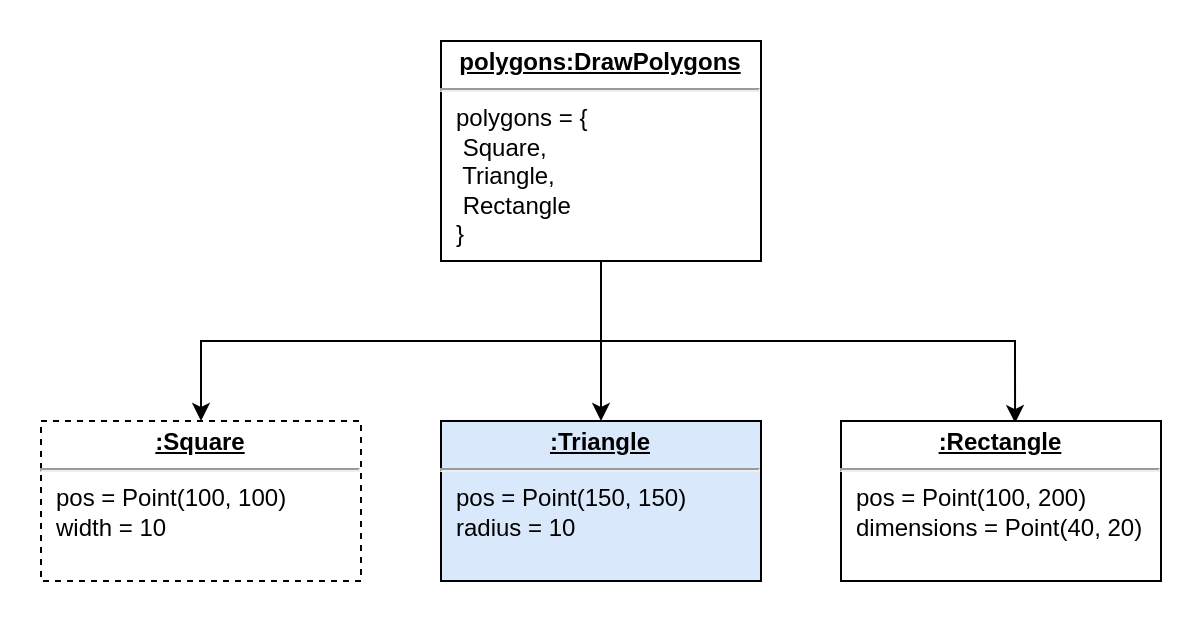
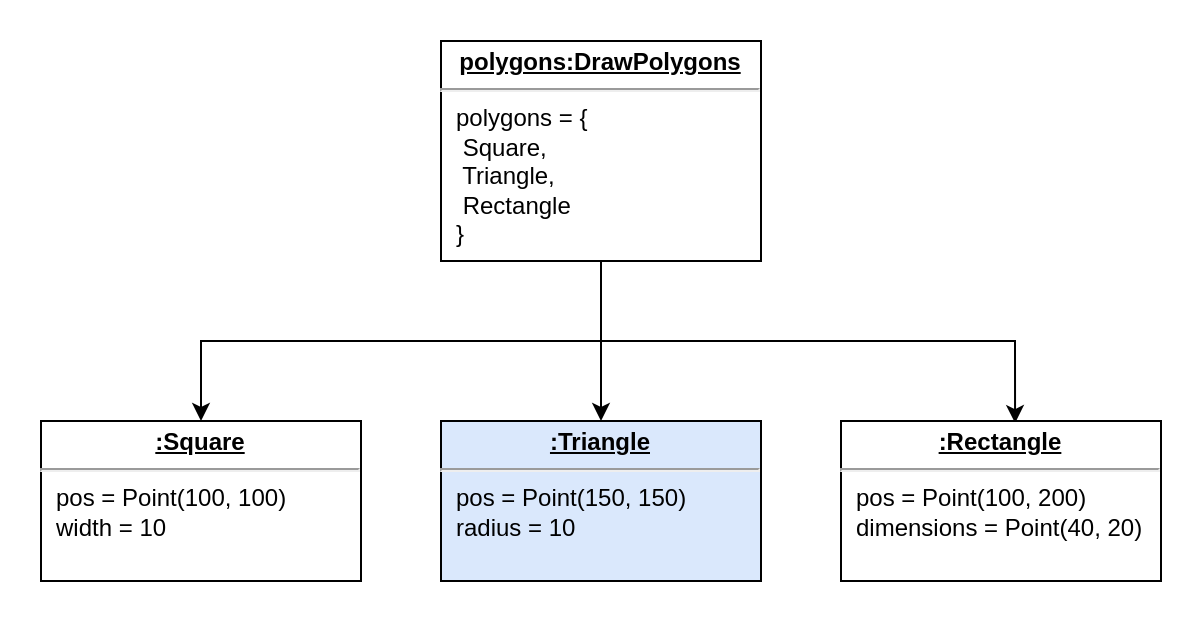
node ":Square pos = Point(100, 100) width = 10": style dashed -> solid
